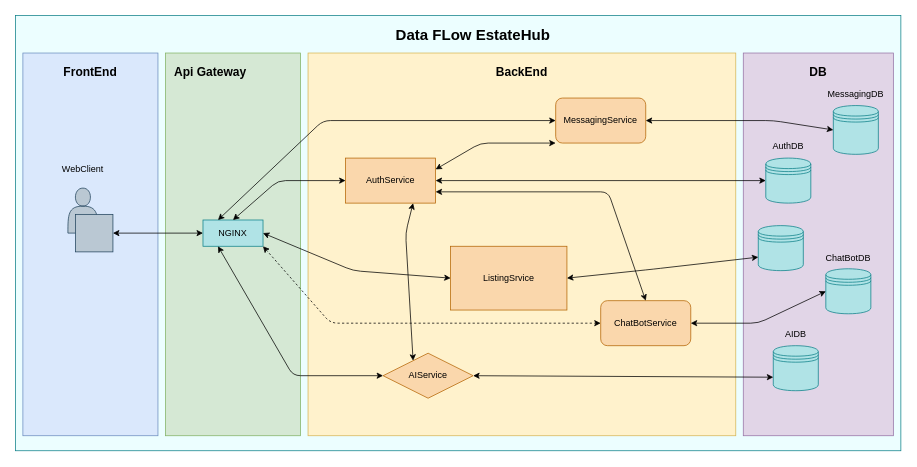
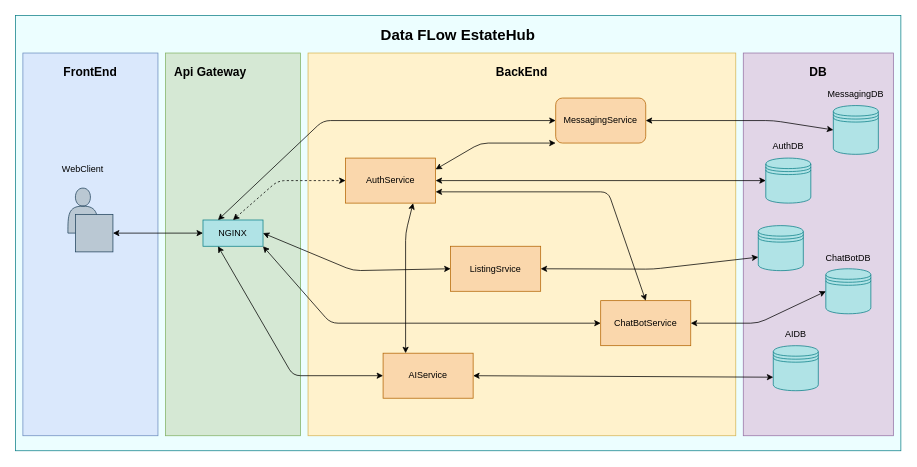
node "Data FLow EstateHub": moved (473, 34) -> (458, 34)
edge "AuthService" -- "NGINX": style solid -> dashed
node "ListingSrvice": size 116x64 -> 90x45
edge "NGINX" -- "ChatBotService": style dashed -> solid
node "ChatBotService": shape rounded rectangle -> rectangle
node "AIService": shape diamond -> rectangle
